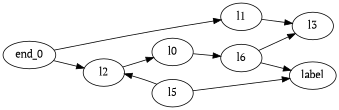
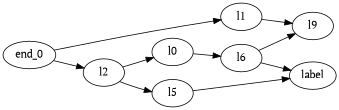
node "l3": label "l3" -> "l9"
edge "l5" -> "l2": reversed
